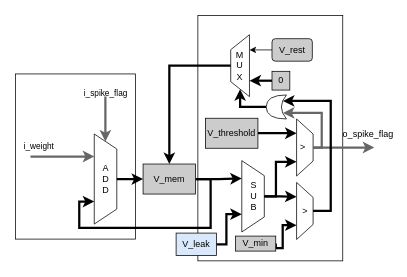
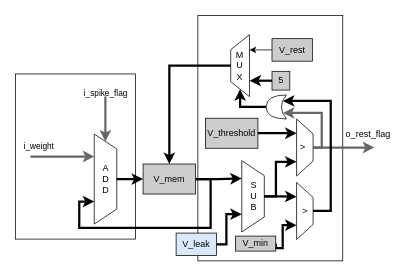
node "V_rest": shape rounded rectangle -> rectangle
node "0": label "0" -> "5"
node "o_spike_flag": label "o_spike_flag" -> "o_rest_flag"
